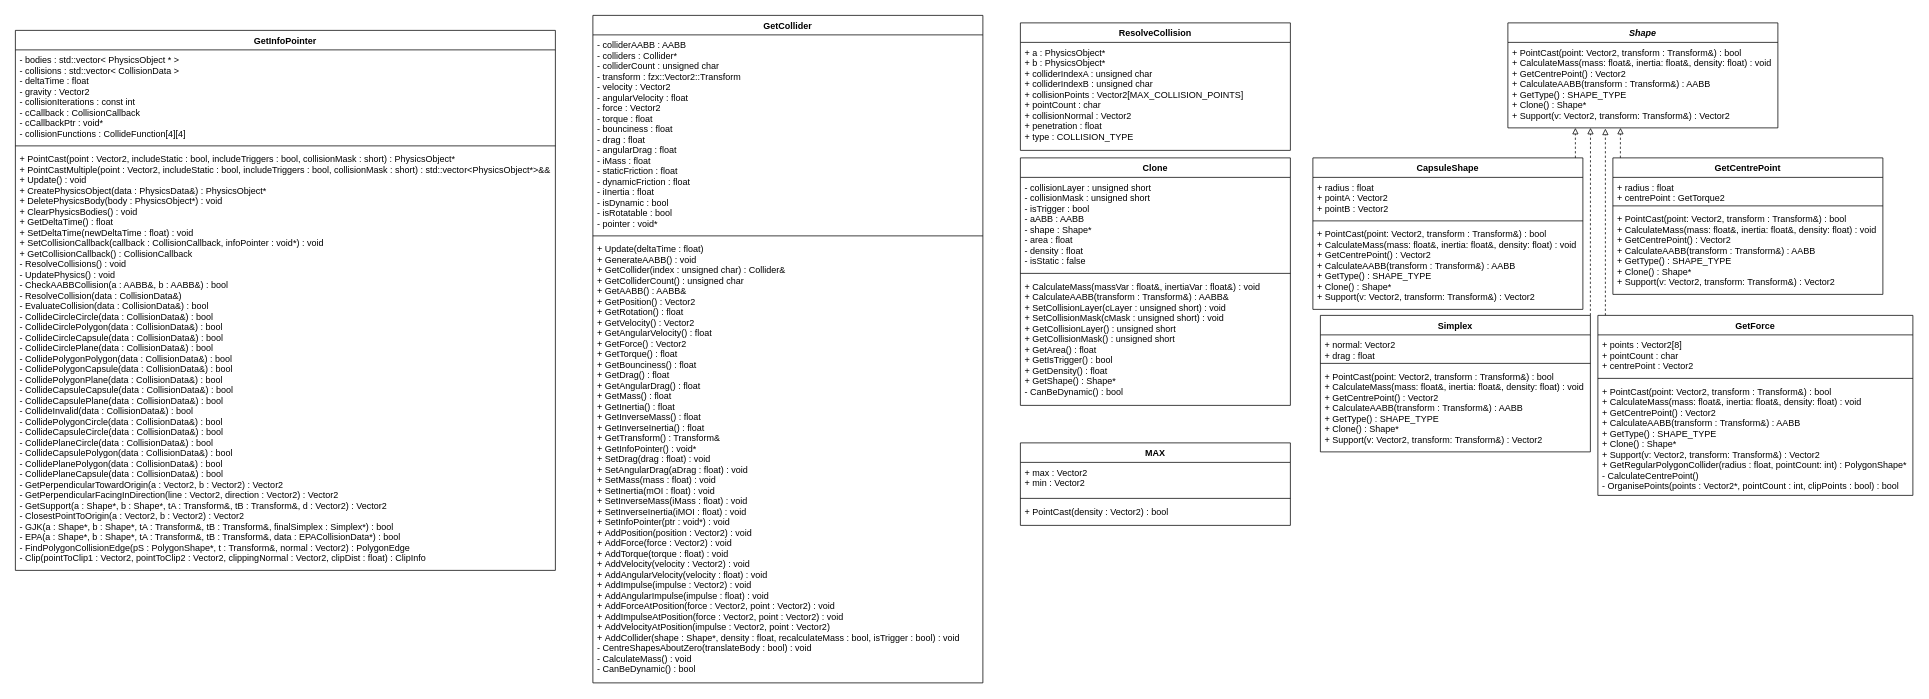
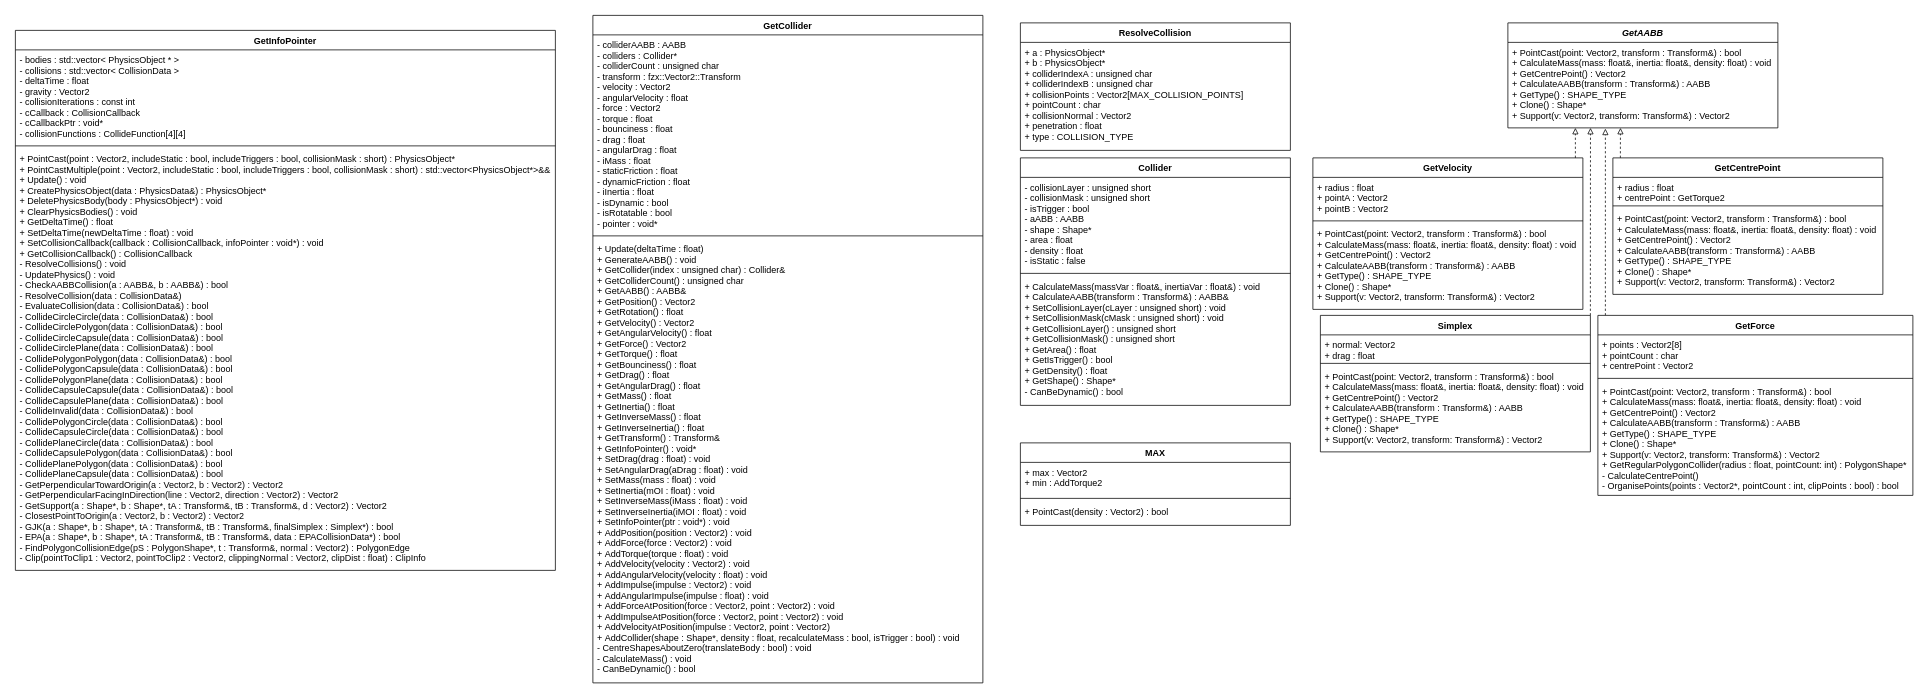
node "Shape": label "Shape" -> "GetAABB"
node "Clone": label "Clone" -> "Collider"
node "CapsuleShape": label "CapsuleShape" -> "GetVelocity"
node "+ max : Vector2 + min : Vector2": label "+ max : Vector2 + min : Vector2" -> "+ max : Vector2 + min : AddTorque2"
